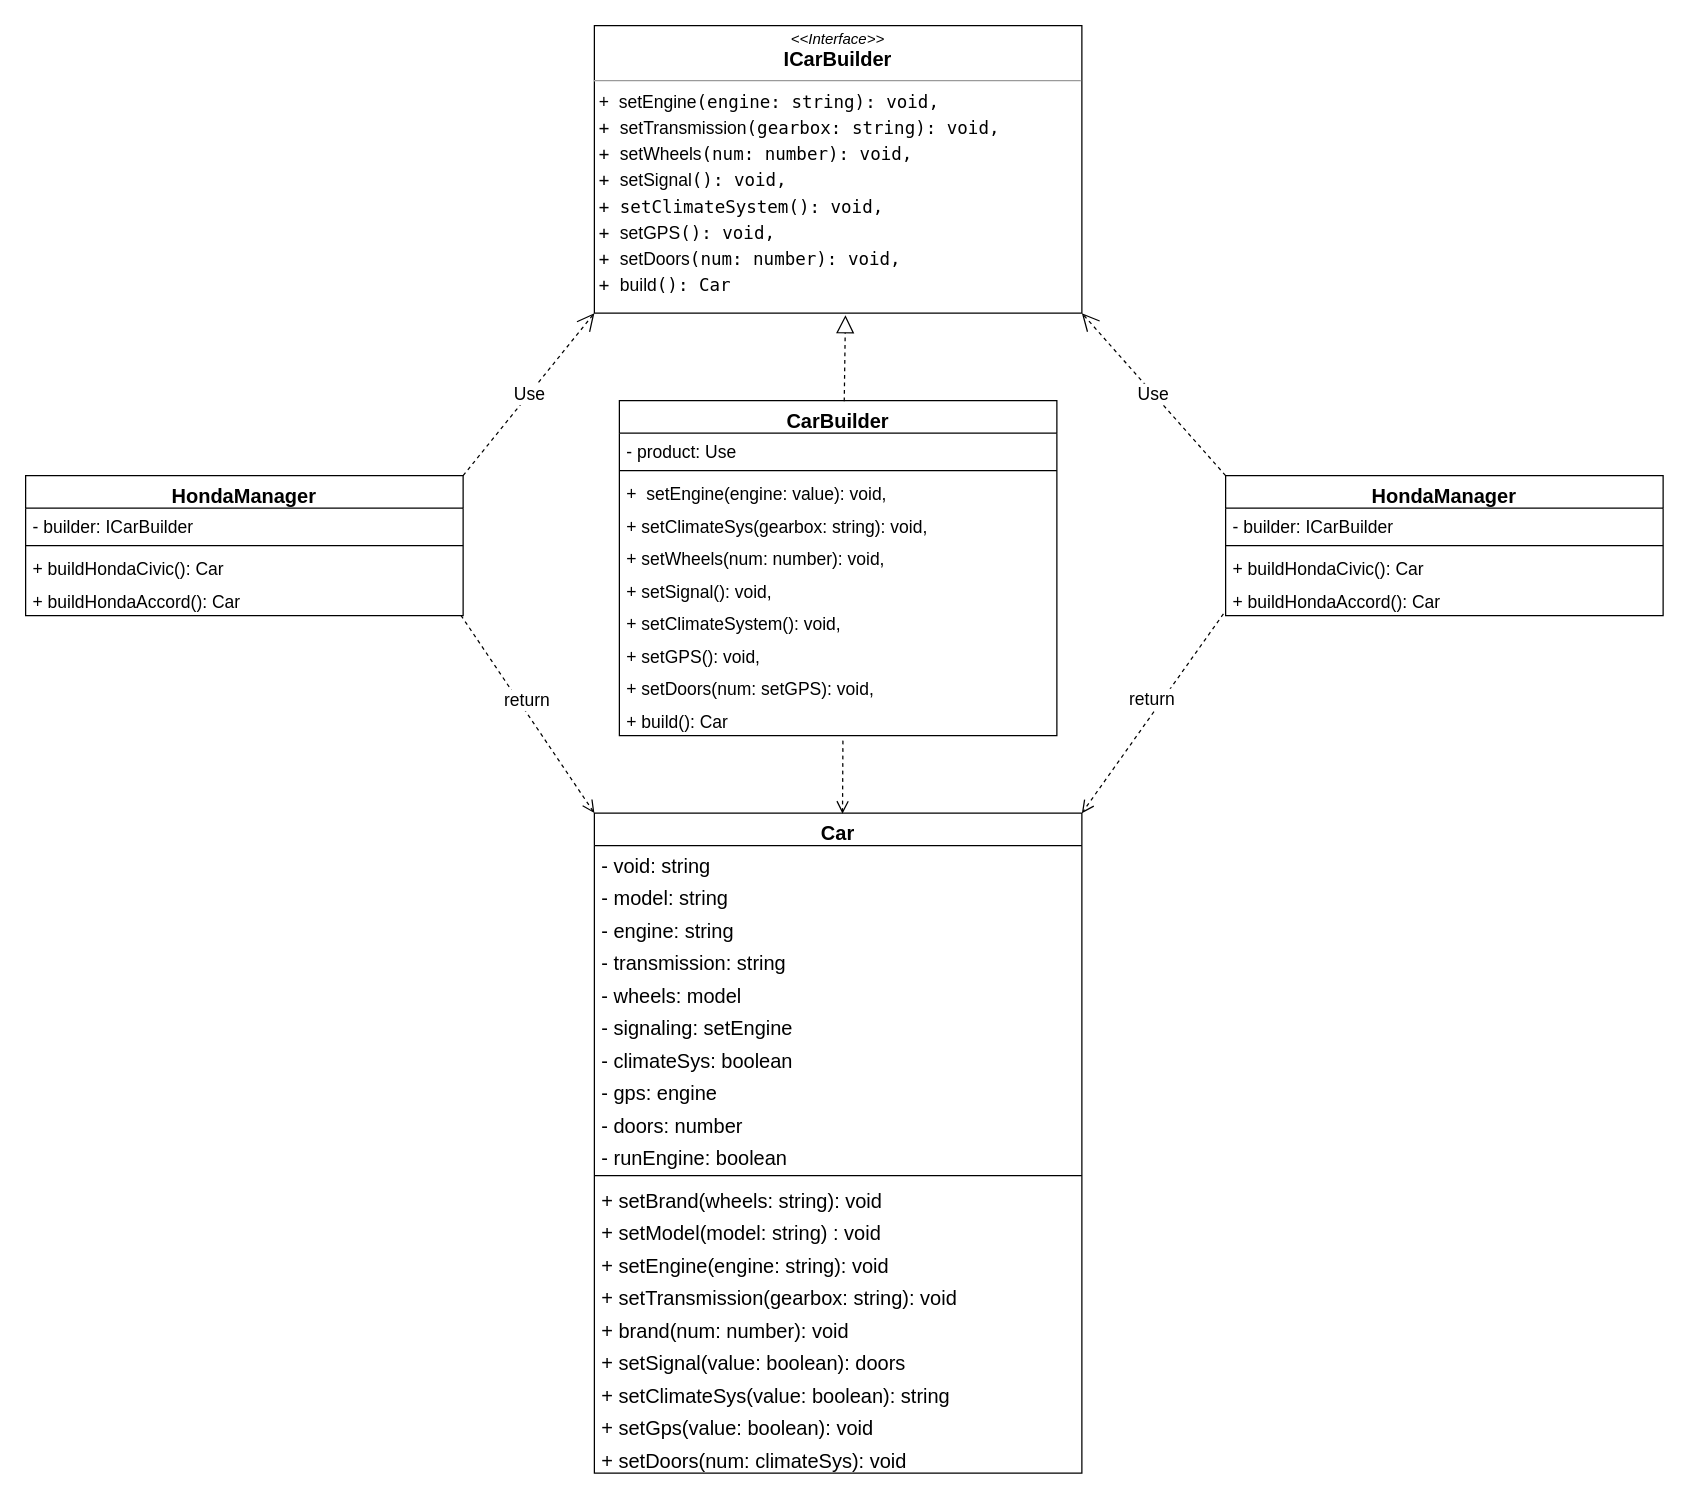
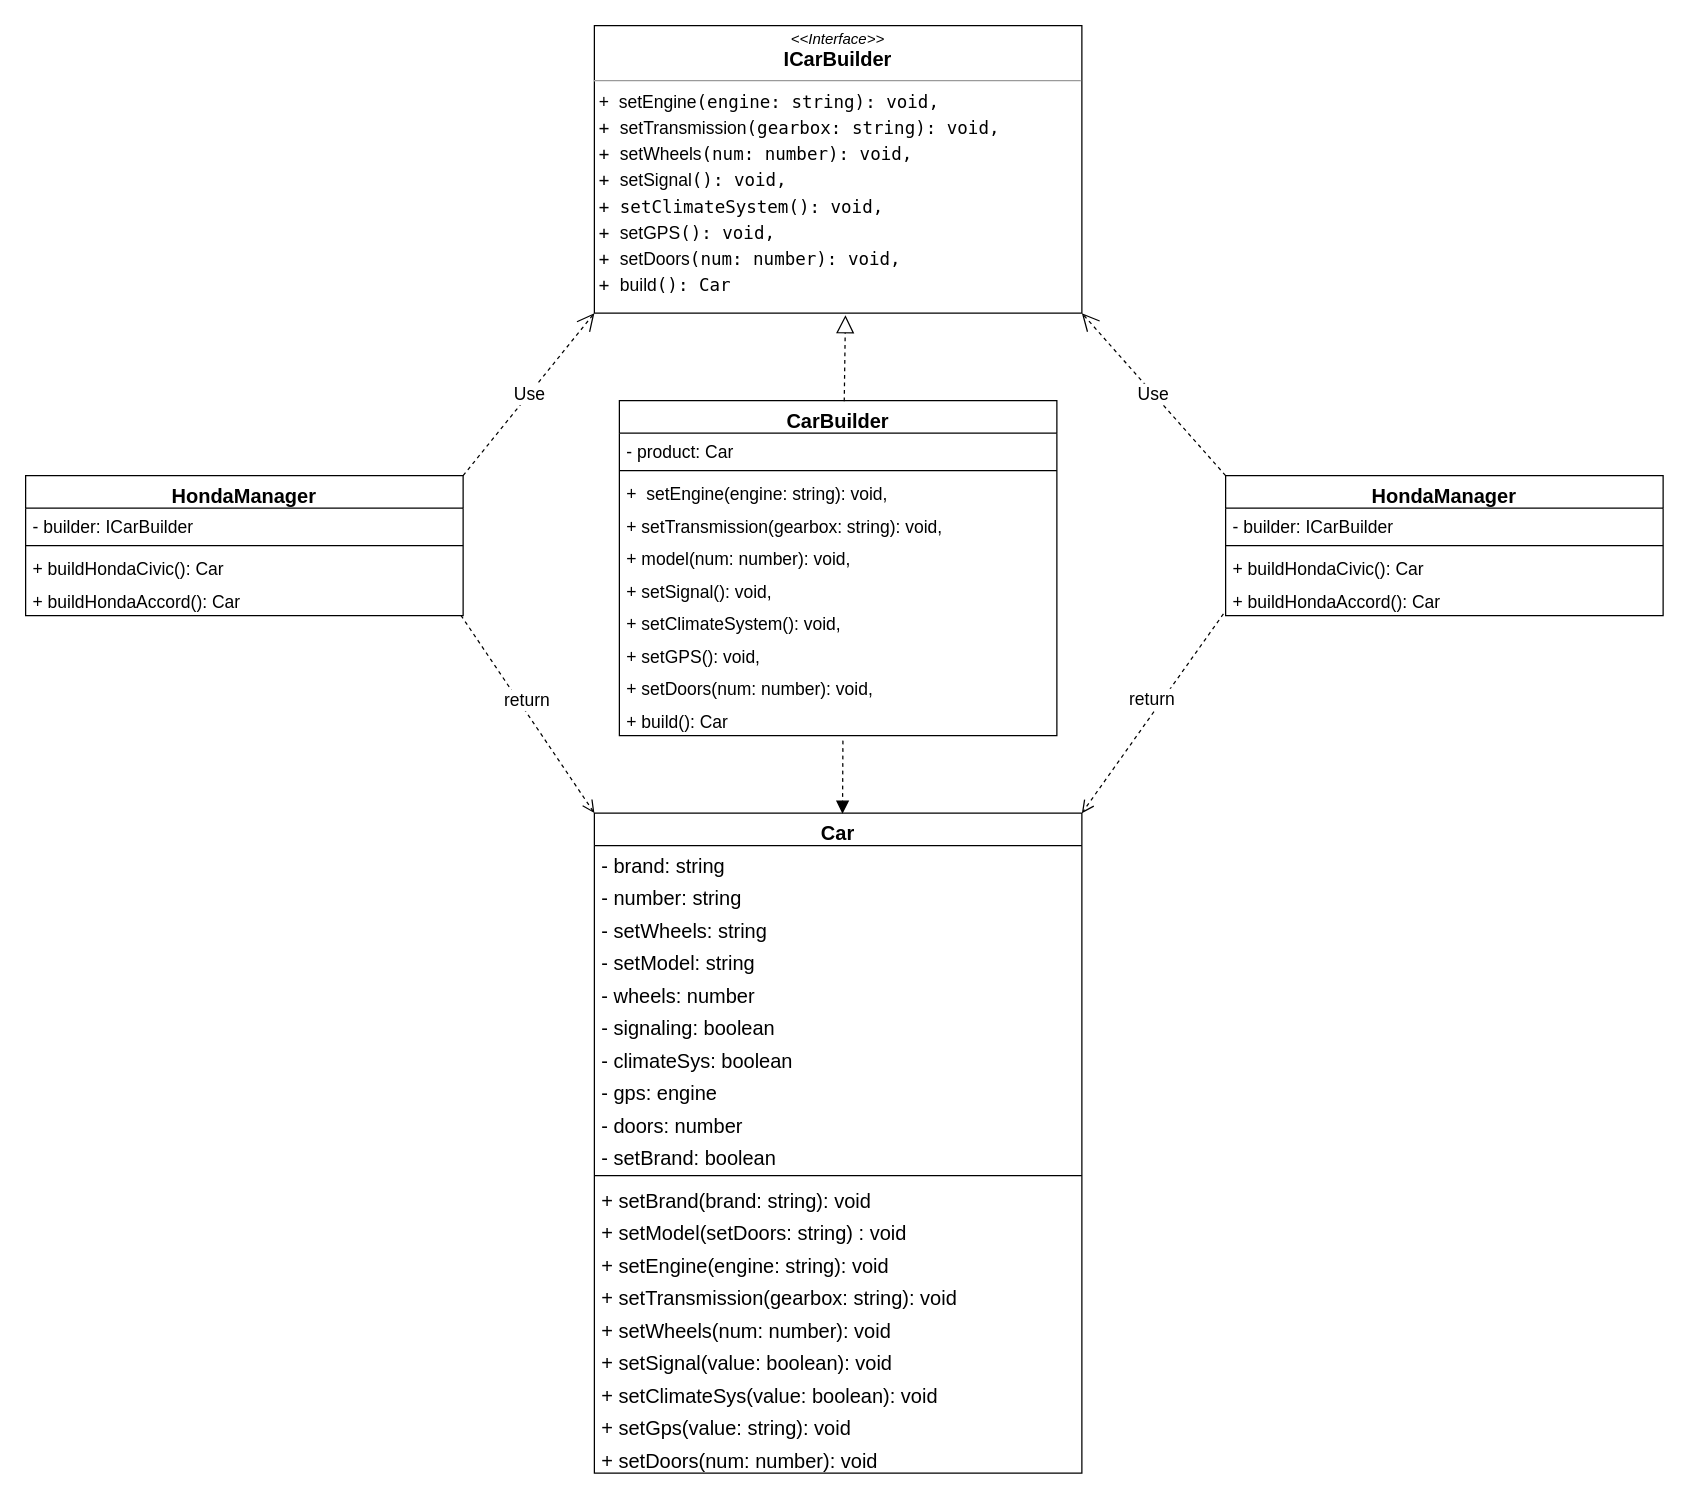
node "- product: Use": label "- product: Use" -> "- product: Car"
node "+ setEngine(engine: value): void,": label "+ setEngine(engine: value): void," -> "+ setEngine(engine: string): void,"
node "+ setClimateSys(gearbox: string): void,": label "+ setClimateSys(gearbox: string): void," -> "+ setTransmission(gearbox: string): void,"
node "+ setWheels(num: number): void,": label "+ setWheels(num: number): void," -> "+ model(num: number): void,"
node "+ setDoors(num: setGPS): void,": label "+ setDoors(num: setGPS): void," -> "+ setDoors(num: number): void,"
edge "+ build(): Car" -> "Car": arrowhead open -> block
node "- void: string": label "- void: string" -> "- brand: string"
node "- model: string": label "- model: string" -> "- number: string"
node "- engine: string": label "- engine: string" -> "- setWheels: string"
node "- transmission: string": label "- transmission: string" -> "- setModel: string"
node "- wheels: model": label "- wheels: model" -> "- wheels: number"
node "- signaling: setEngine": label "- signaling: setEngine" -> "- signaling: boolean"
node "- runEngine: boolean": label "- runEngine: boolean" -> "- setBrand: boolean"
node "+ setBrand(wheels: string): void": label "+ setBrand(wheels: string): void" -> "+ setBrand(brand: string): void"
node "+ setModel(model: string) : void": label "+ setModel(model: string) : void" -> "+ setModel(setDoors: string) : void"
node "+ brand(num: number): void": label "+ brand(num: number): void" -> "+ setWheels(num: number): void"
node "+ setSignal(value: boolean): doors": label "+ setSignal(value: boolean): doors" -> "+ setSignal(value: boolean): void"
node "+ setClimateSys(value: boolean): string": label "+ setClimateSys(value: boolean): string" -> "+ setClimateSys(value: boolean): void"
node "+ setGps(value: boolean): void": label "+ setGps(value: boolean): void" -> "+ setGps(value: string): void"
node "+ setDoors(num: climateSys): void": label "+ setDoors(num: climateSys): void" -> "+ setDoors(num: number): void"
